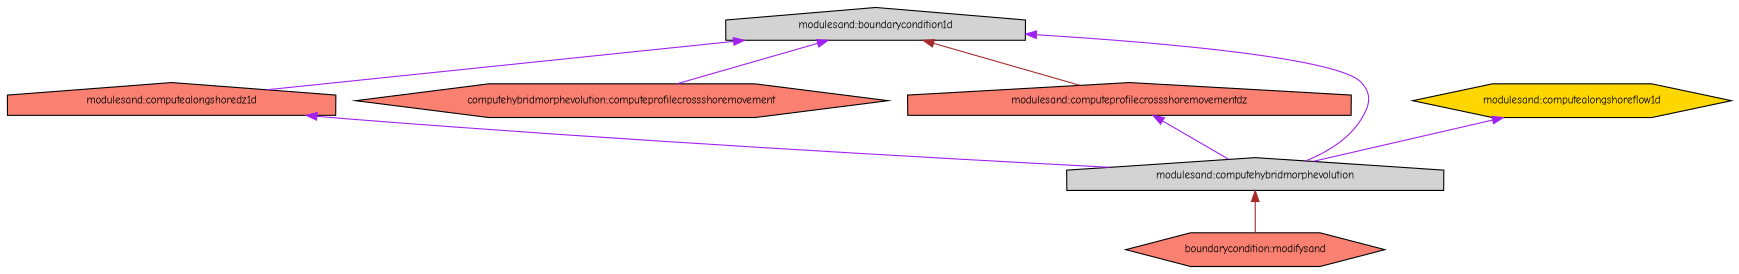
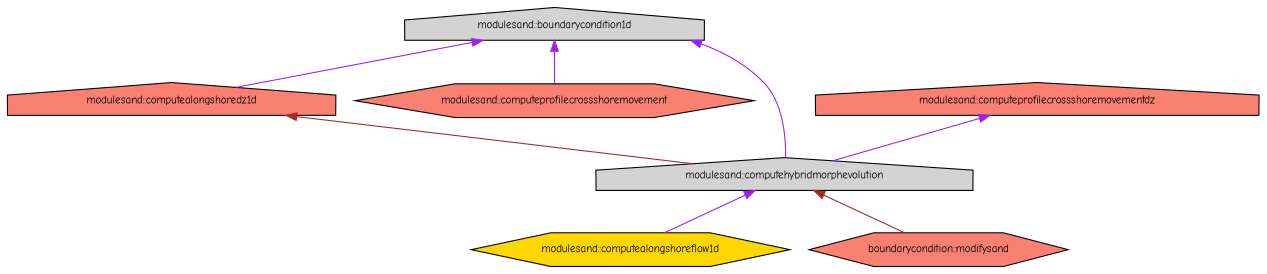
edge "modulesand::computeprofilecrossshoremovementdz" -> "modulesand::boundarycondition1d": removed
node "computehybridmorphevolution::computeprofilecrossshoremovement": label "computehybridmorphevolution::computeprofilecrossshoremovement" -> "modulesand::computeprofilecrossshoremovement"
edge "modulesand::computehybridmorphevolution" -> "modulesand::computealongshoreflow1d": reversed
edge "modulesand::computehybridmorphevolution" -> "modulesand::computealongshoredz1d": color purple -> brown
